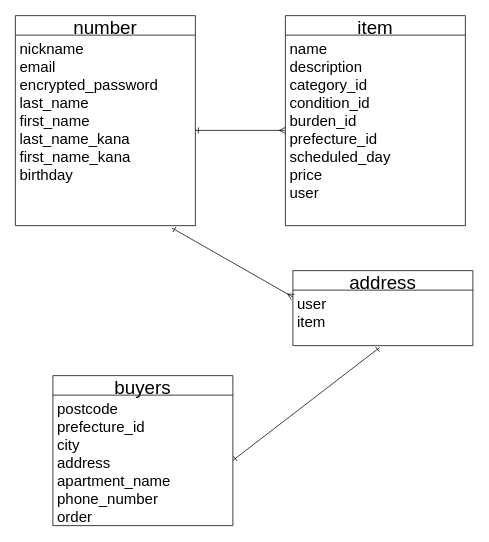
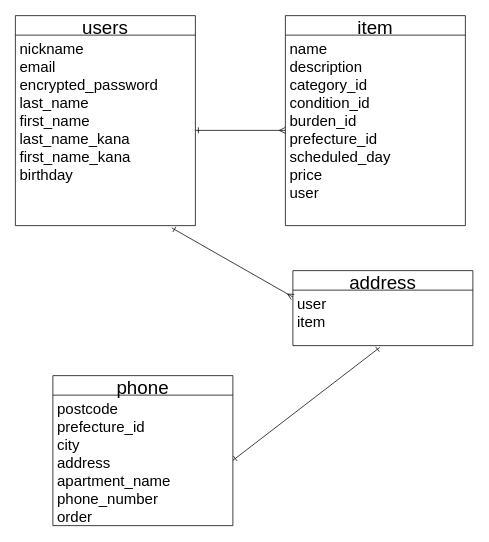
node "number": label "number" -> "users"
node "buyers": label "buyers" -> "phone"
